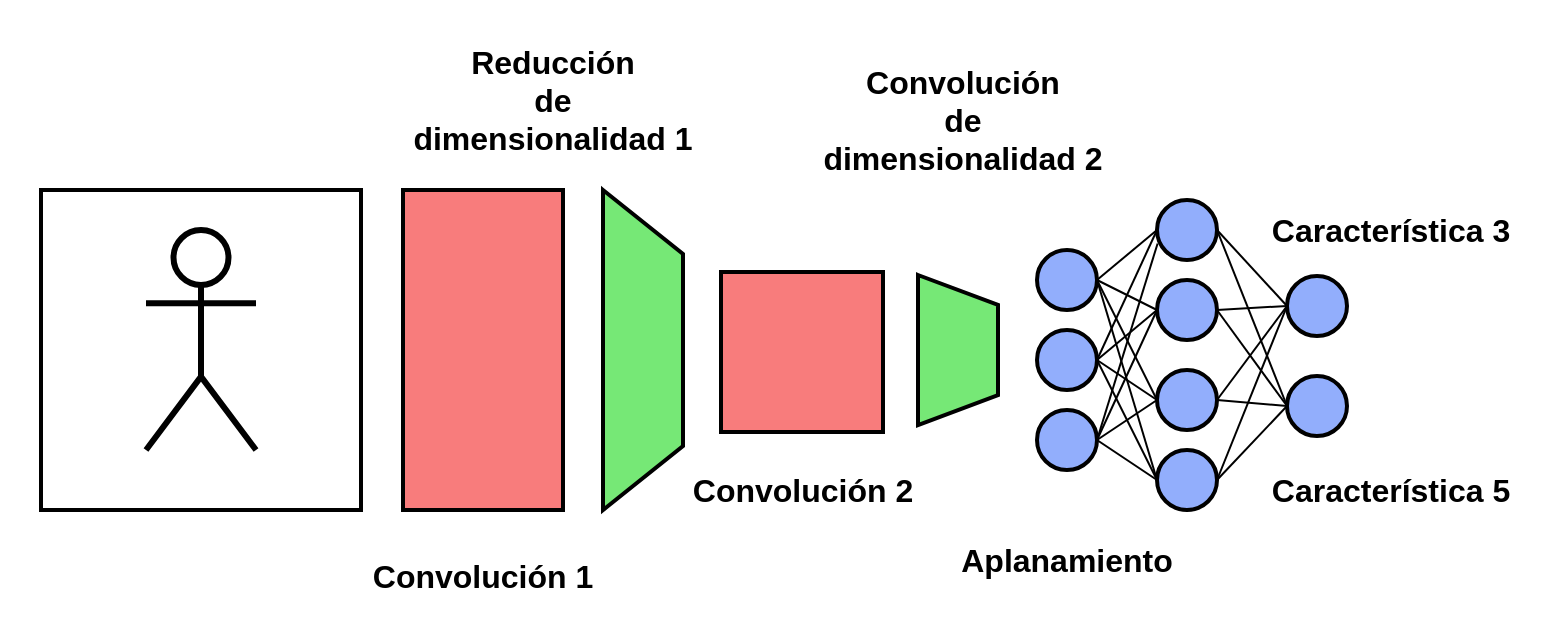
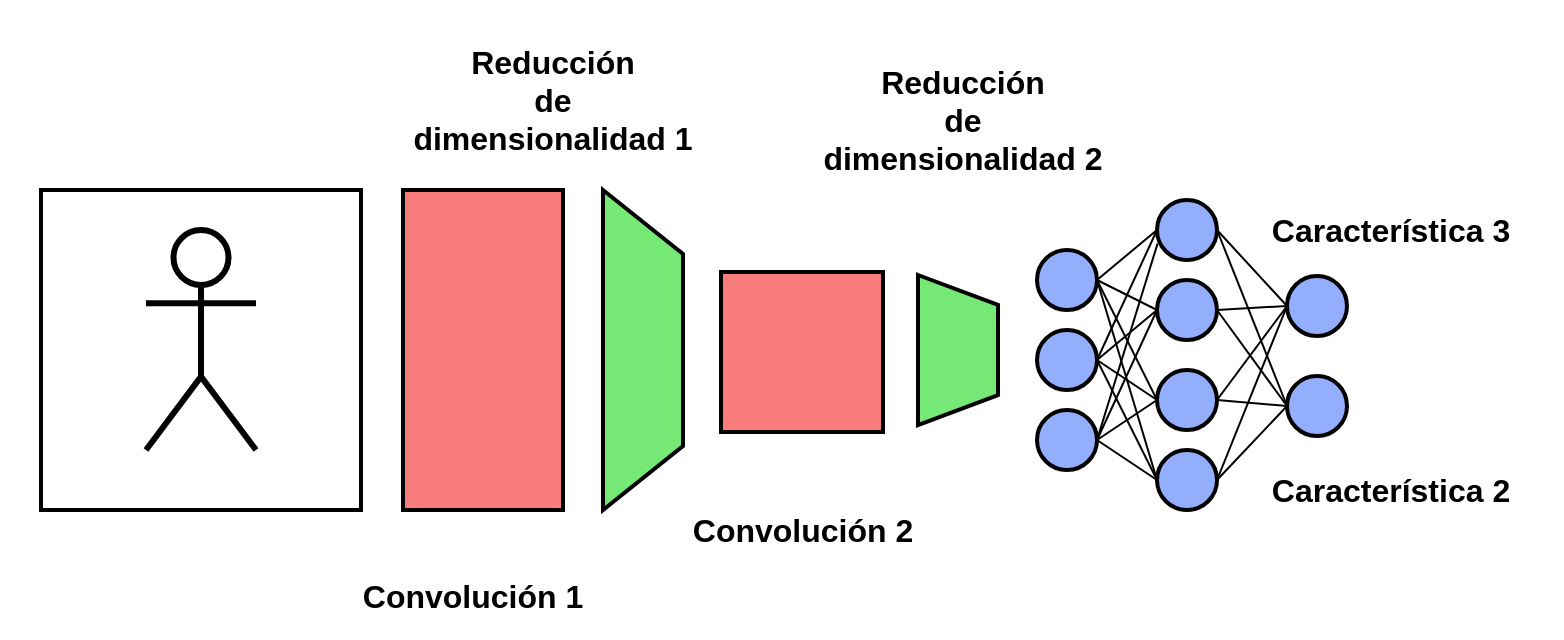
node "Convolucióndedimensionalidad 2": label "Convolucióndedimensionalidad 2" -> "Reduccióndedimensionalidad 2"
node "Convolución 2": moved (802, 490) -> (802, 530)
node "Característica 5": label "Característica 5" -> "Característica 2"
node "Aplanamiento": removed
node "Convolución 1": moved (483, 576) -> (473, 596)
